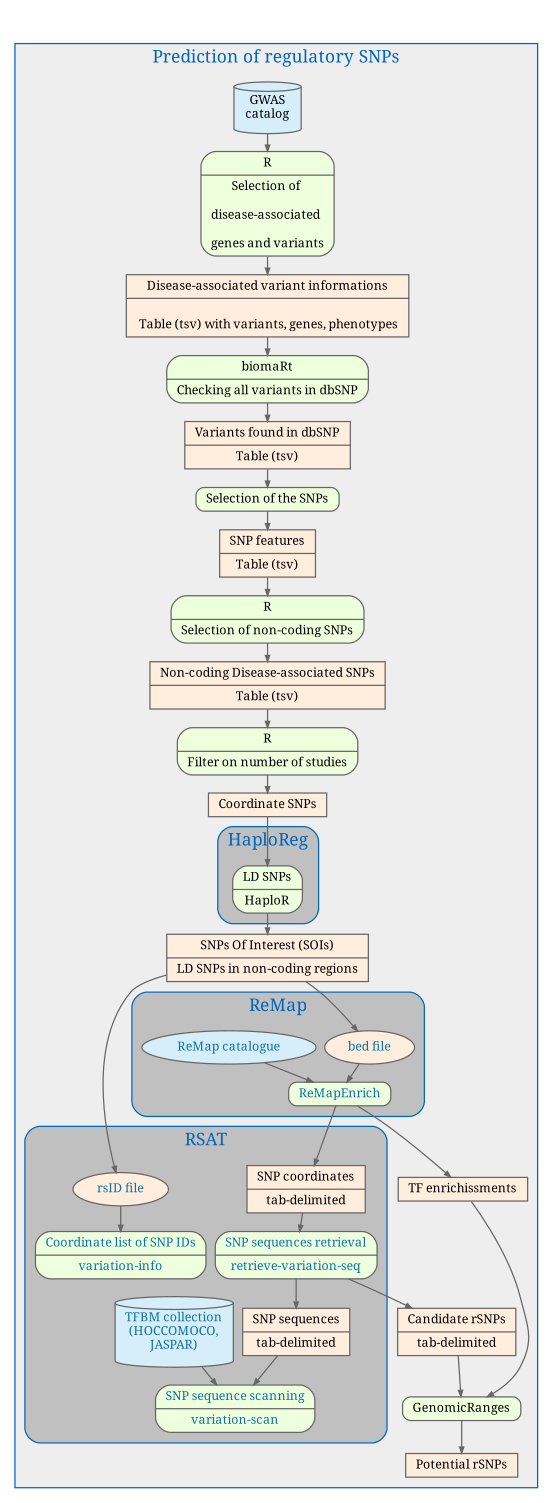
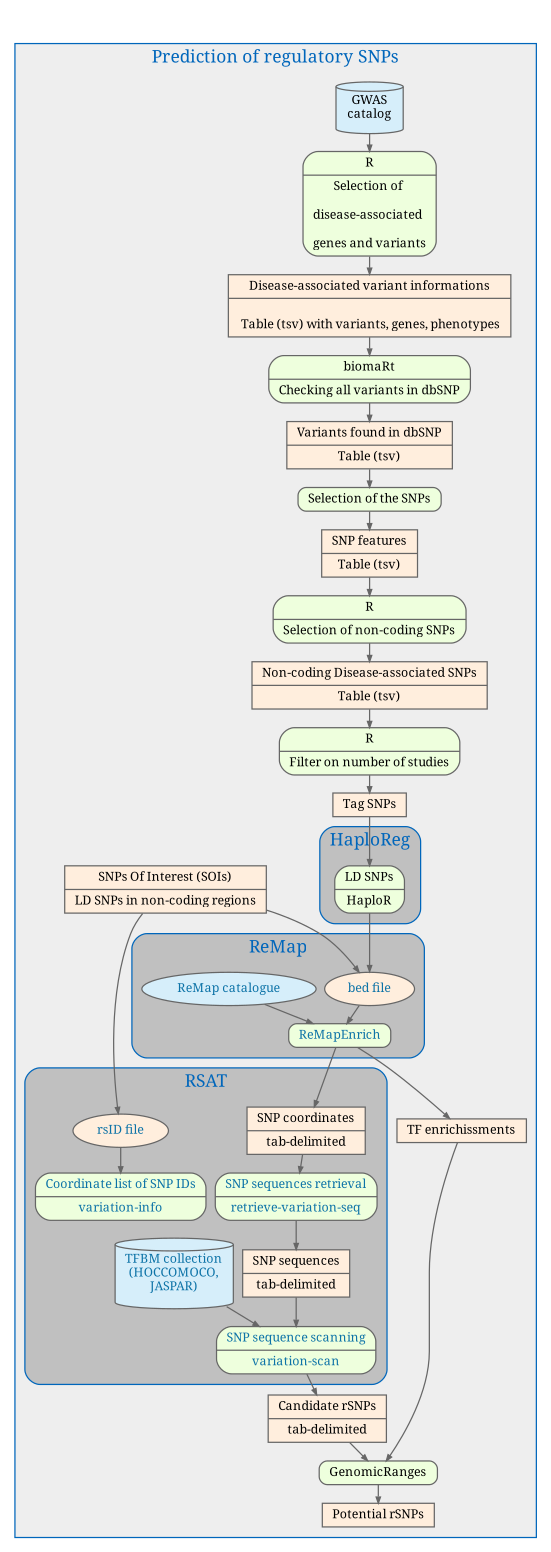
node "Coordinate SNPs": label "Coordinate SNPs" -> "Tag SNPs"
edge "LD SNPs" -> "SNPs Of Interest (SOIs)": now "LD SNPs" -> "bed file"
edge "SNP sequences retrieval" -> "Candidate rSNPs": now "SNP sequence scanning" -> "Candidate rSNPs"
